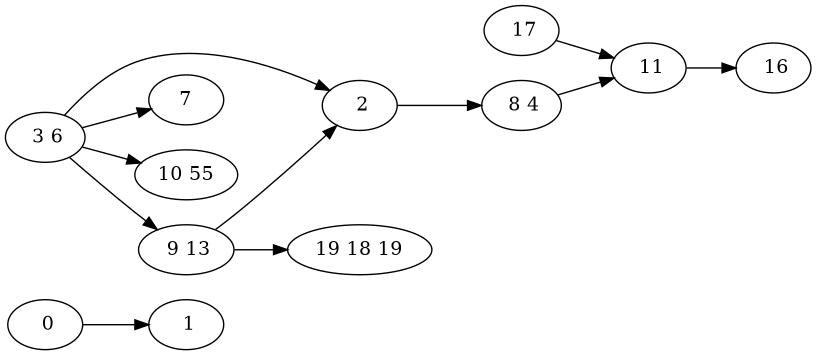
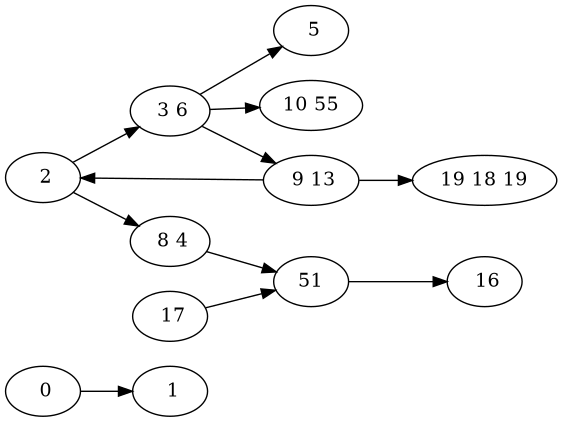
edge "3 6" -> "2": reversed
node "11": label "11" -> "51"
node "7": label "7" -> "5"
